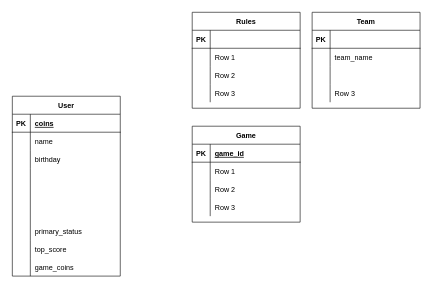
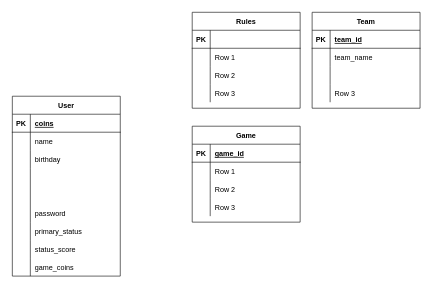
node "team_id": added
node "password": added
node "top_score": label "top_score" -> "status_score"
